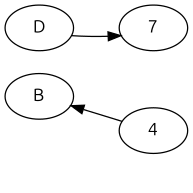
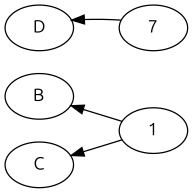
edge "D" -> "7": reversed
node "4": label "4" -> "1"
node "C": added
